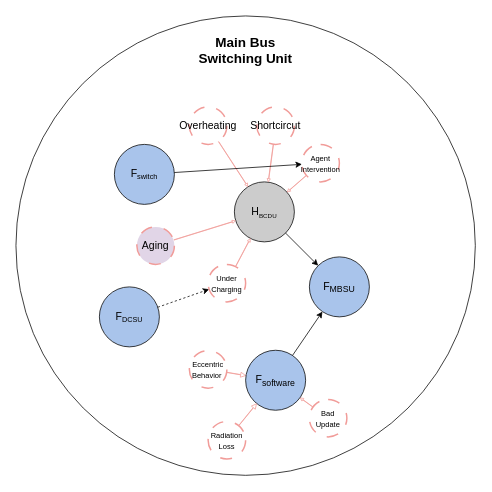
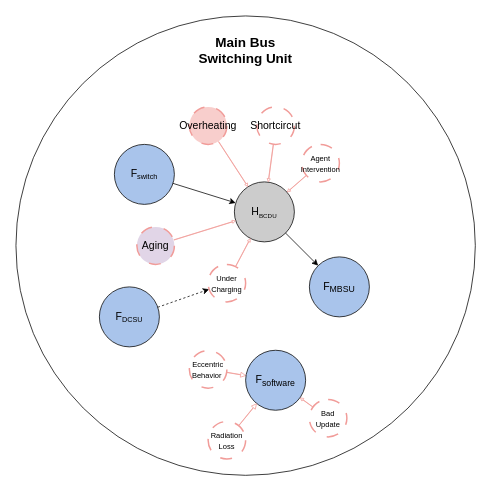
node "Overheating": fillcolor #ffffff -> #f8cecc
edge "Fswitch" -> "Agent Intervention": now "Fswitch" -> "HBCDU"
edge "Fsoftware" -> "FMBSU": removed
